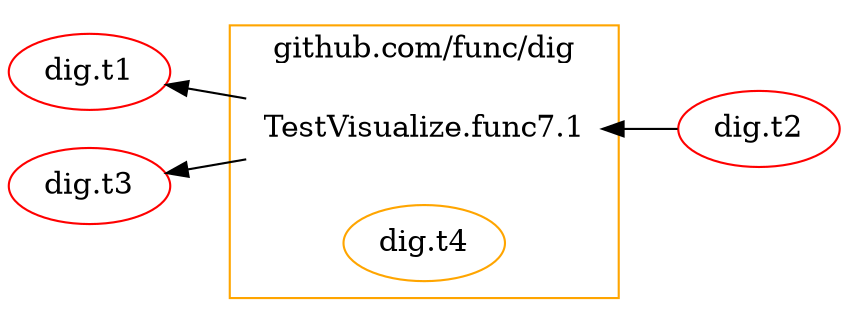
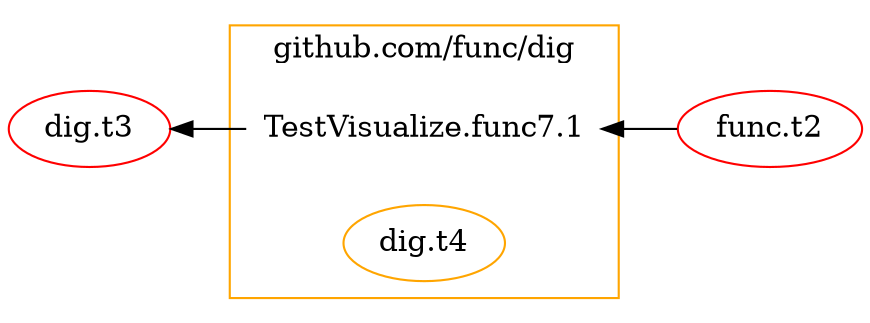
node "dig.t1": removed
node "dig.t2": label "dig.t2" -> "func.t2"
